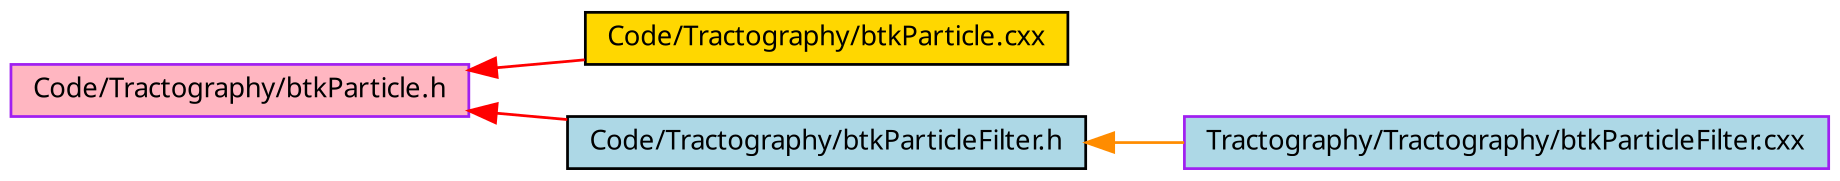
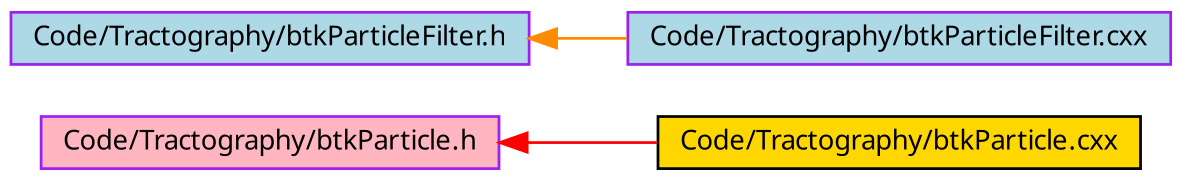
edge "Code/Tractography/btkParticleFilter.h" -> "Code/Tractography/btkParticle.h": removed
node "Code/Tractography/btkParticleFilter.h": color black -> purple
node "Tractography/Tractography/btkParticleFilter.cxx": label "Tractography/Tractography/btkParticleFilter.cxx" -> "Code/Tractography/btkParticleFilter.cxx"
